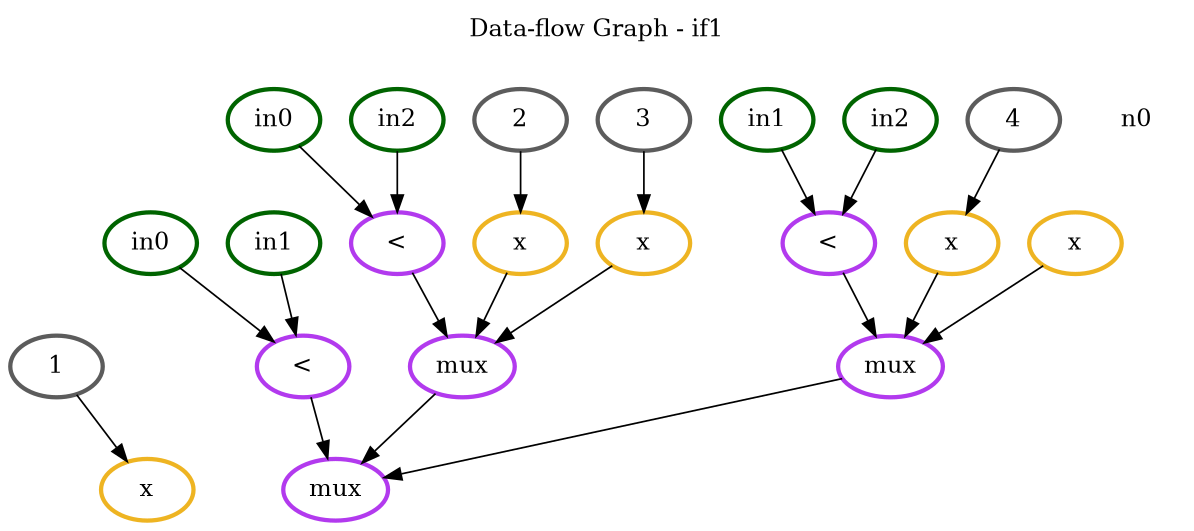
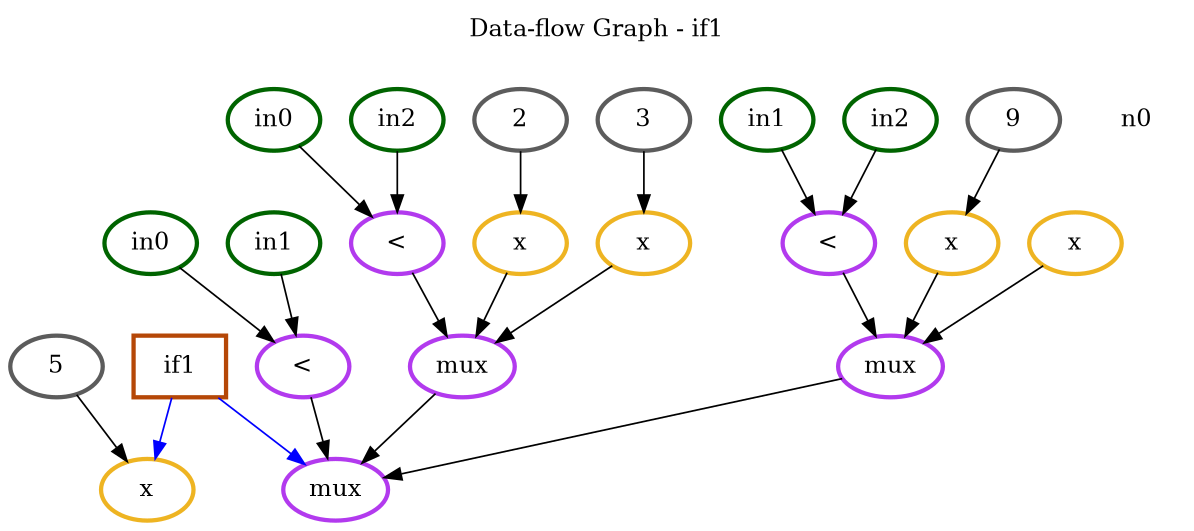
node "4": label "4" -> "9"
node "1": label "1" -> "5"
node "if1": added
